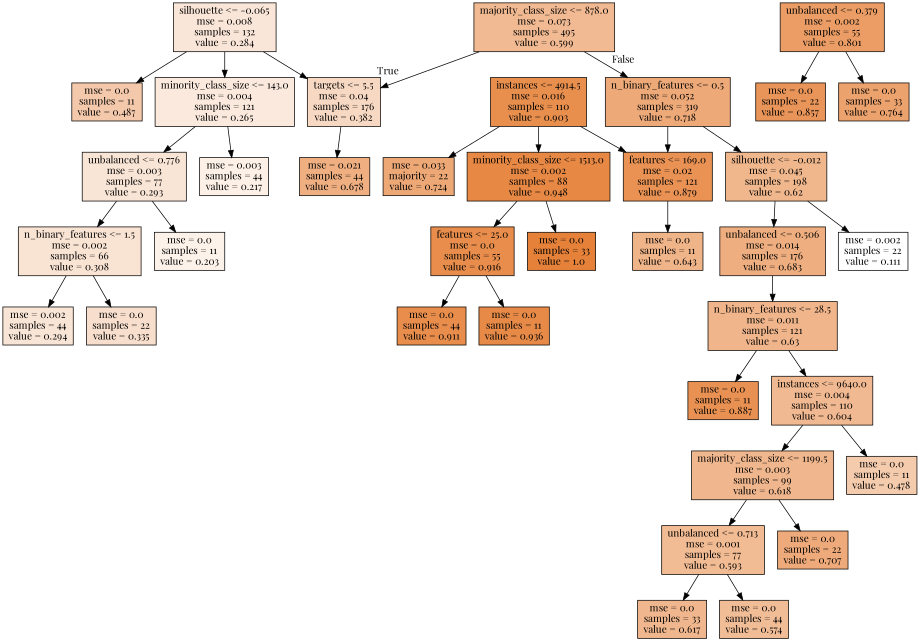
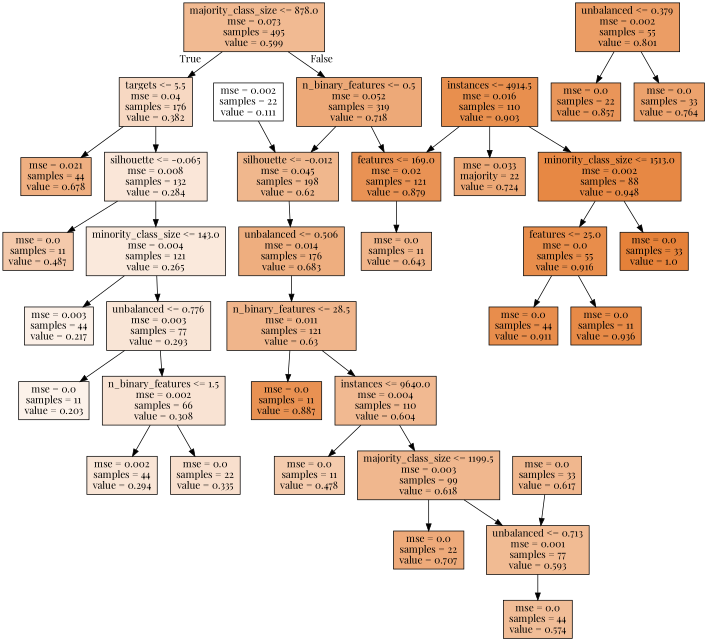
edge "silhouette <= -0.065 mse = 0.008 samples = 132 value = 0.284" -> "targets <= 5.5 mse = 0.04 samples = 176 value = 0.382": reversed
edge "silhouette <= -0.012 mse = 0.045 samples = 198 value = 0.62" -> "mse = 0.002 samples = 22 value = 0.111": reversed
edge "unbalanced <= 0.713 mse = 0.001 samples = 77 value = 0.593" -> "mse = 0.0 samples = 33 value = 0.617": reversed
